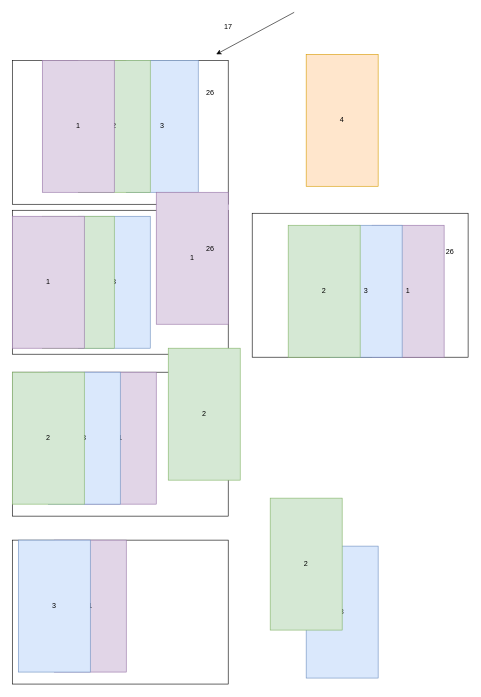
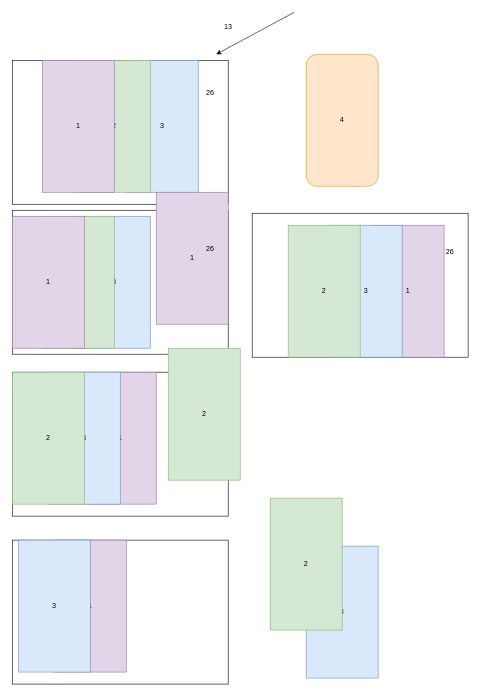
node "17": label "17" -> "13"
node "4": shape rectangle -> rounded rectangle
